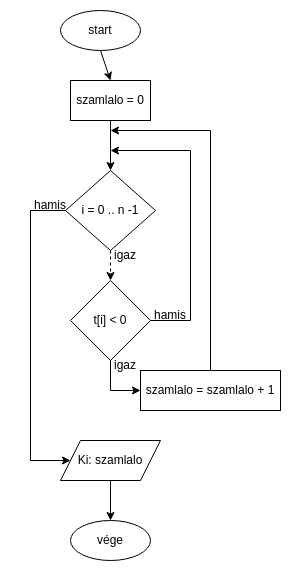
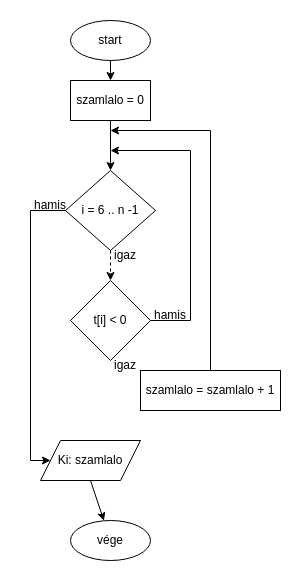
node "start": moved (101, 31) -> (111, 41)
node "i = 0 .. n -1": label "i = 0 .. n -1" -> "i = 6 .. n -1"
edge "t[i] < 0" -> "szamlalo = szamlalo + 1": removed
node "Ki: szamlalo": moved (111, 461) -> (91, 461)
